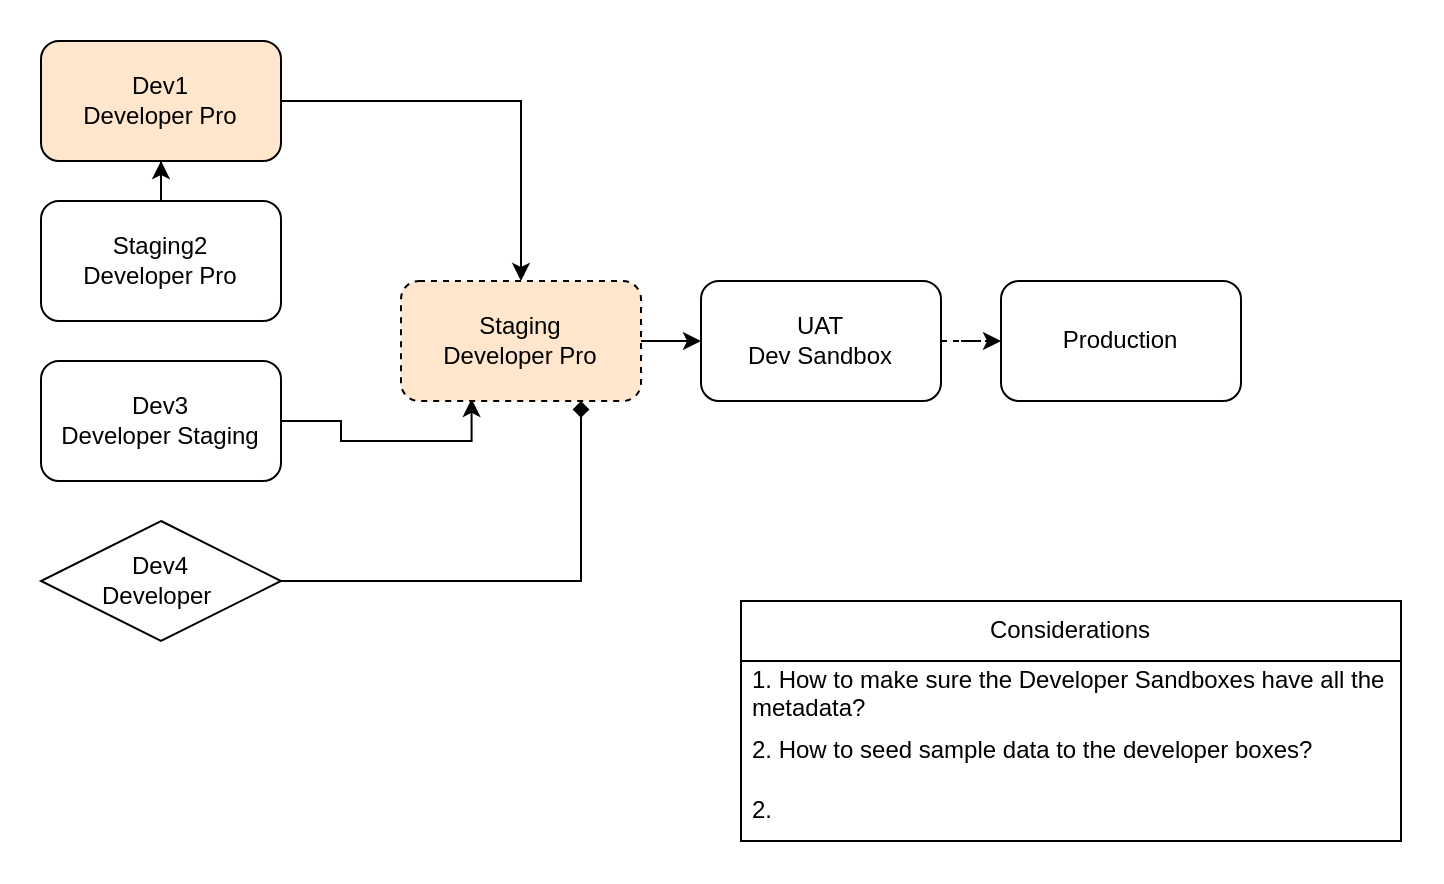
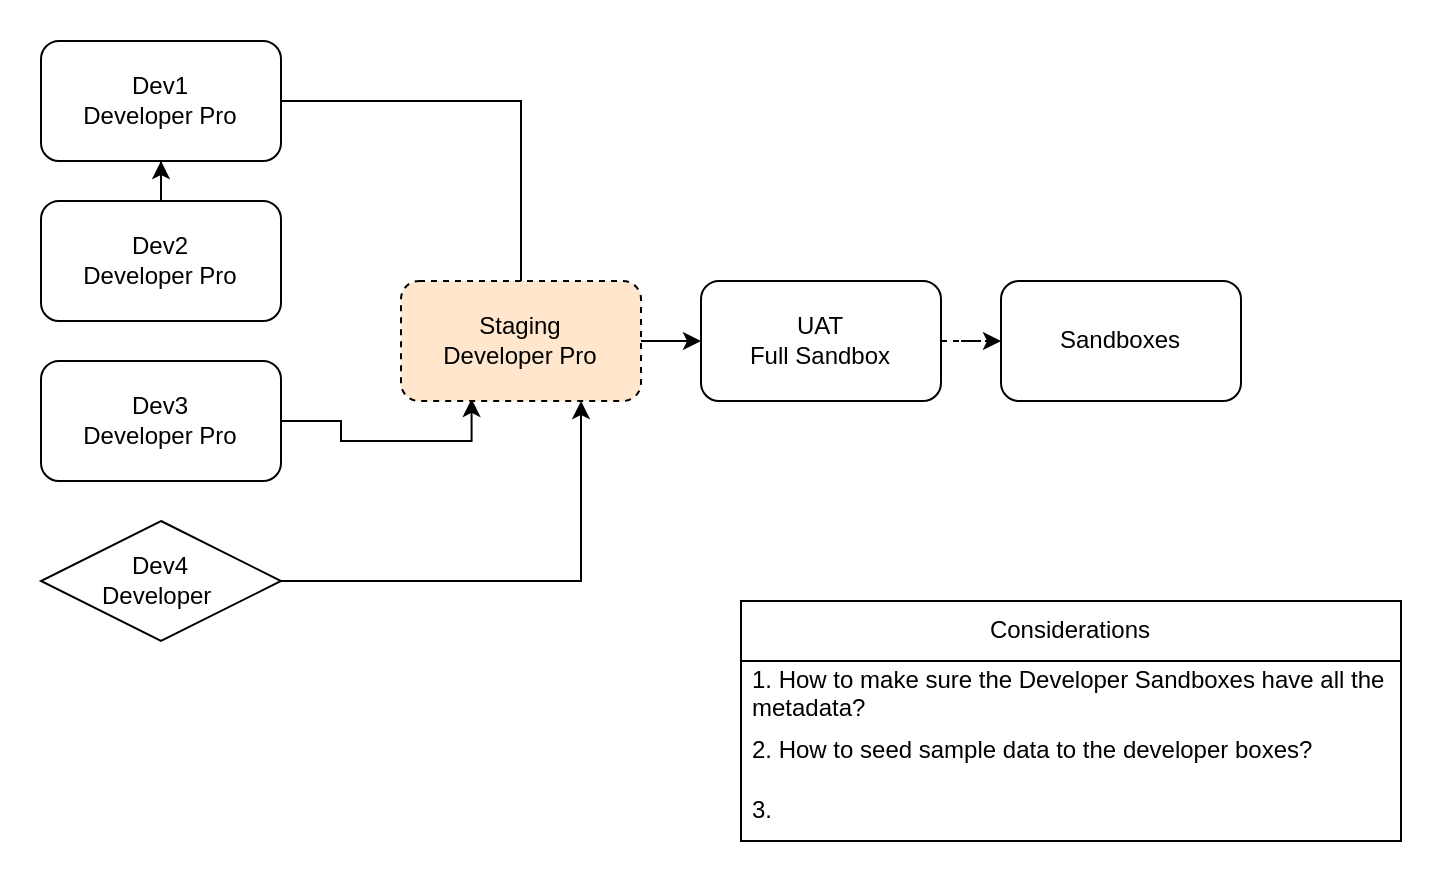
node "Dev1 Developer Pro": fillcolor #ffe6cc -> #ffffff
node "Staging2 Developer Pro": label "Staging2 Developer Pro" -> "Dev2 Developer Pro"
edge "Dev1 Developer Pro" -> "Staging Developer Pro": arrowhead classic -> none
node "UAT Dev Sandbox": label "UAT Dev Sandbox" -> "UAT Full Sandbox"
node "Production": label "Production" -> "Sandboxes"
edge "Dev4 Developer" -> "Staging Developer Pro": arrowhead diamond -> classic
node "Dev3 Developer Staging": label "Dev3 Developer Staging" -> "Dev3 Developer Pro"
node "2.": label "2." -> "3."
